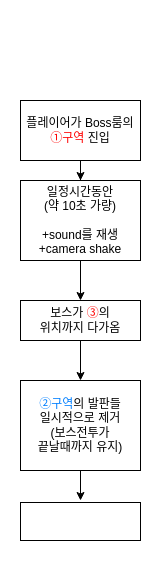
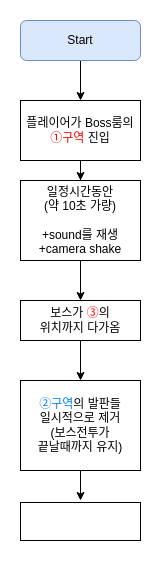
node "Start": added
edge "Start" -> "플레이어가 Boss룸의 ①구역 진입": added
